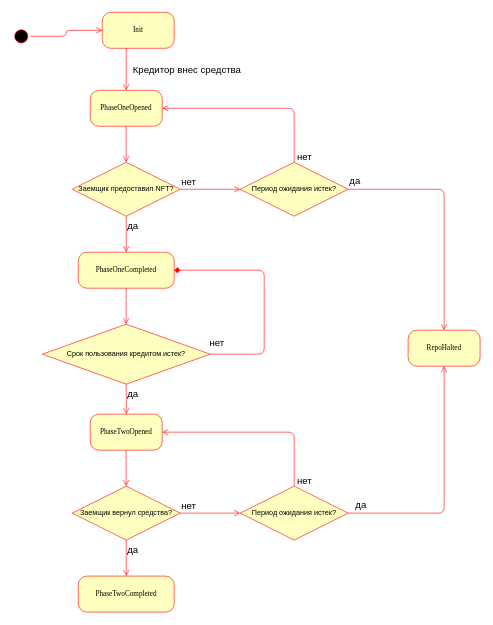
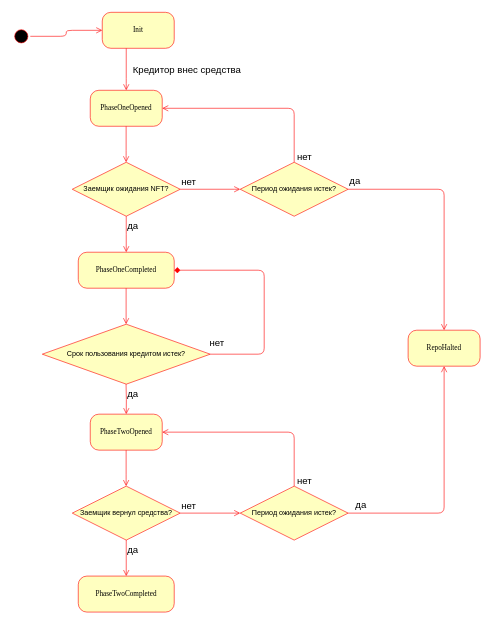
node "Заемщик предоставил NFT?": label "Заемщик предоставил NFT?" -> "Заемщик ожидания NFT?"
